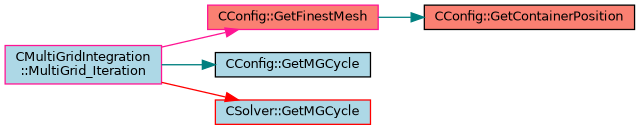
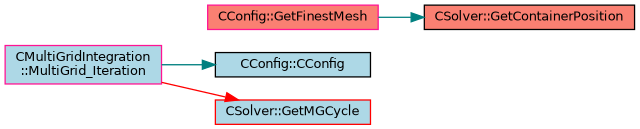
node "CConfig::GetContainerPosition": label "CConfig::GetContainerPosition" -> "CSolver::GetContainerPosition"
edge "CMultiGridIntegration ::MultiGrid_Iteration" -> "CConfig::GetFinestMesh": removed
node "CConfig::GetMGCycle": label "CConfig::GetMGCycle" -> "CConfig::CConfig"
